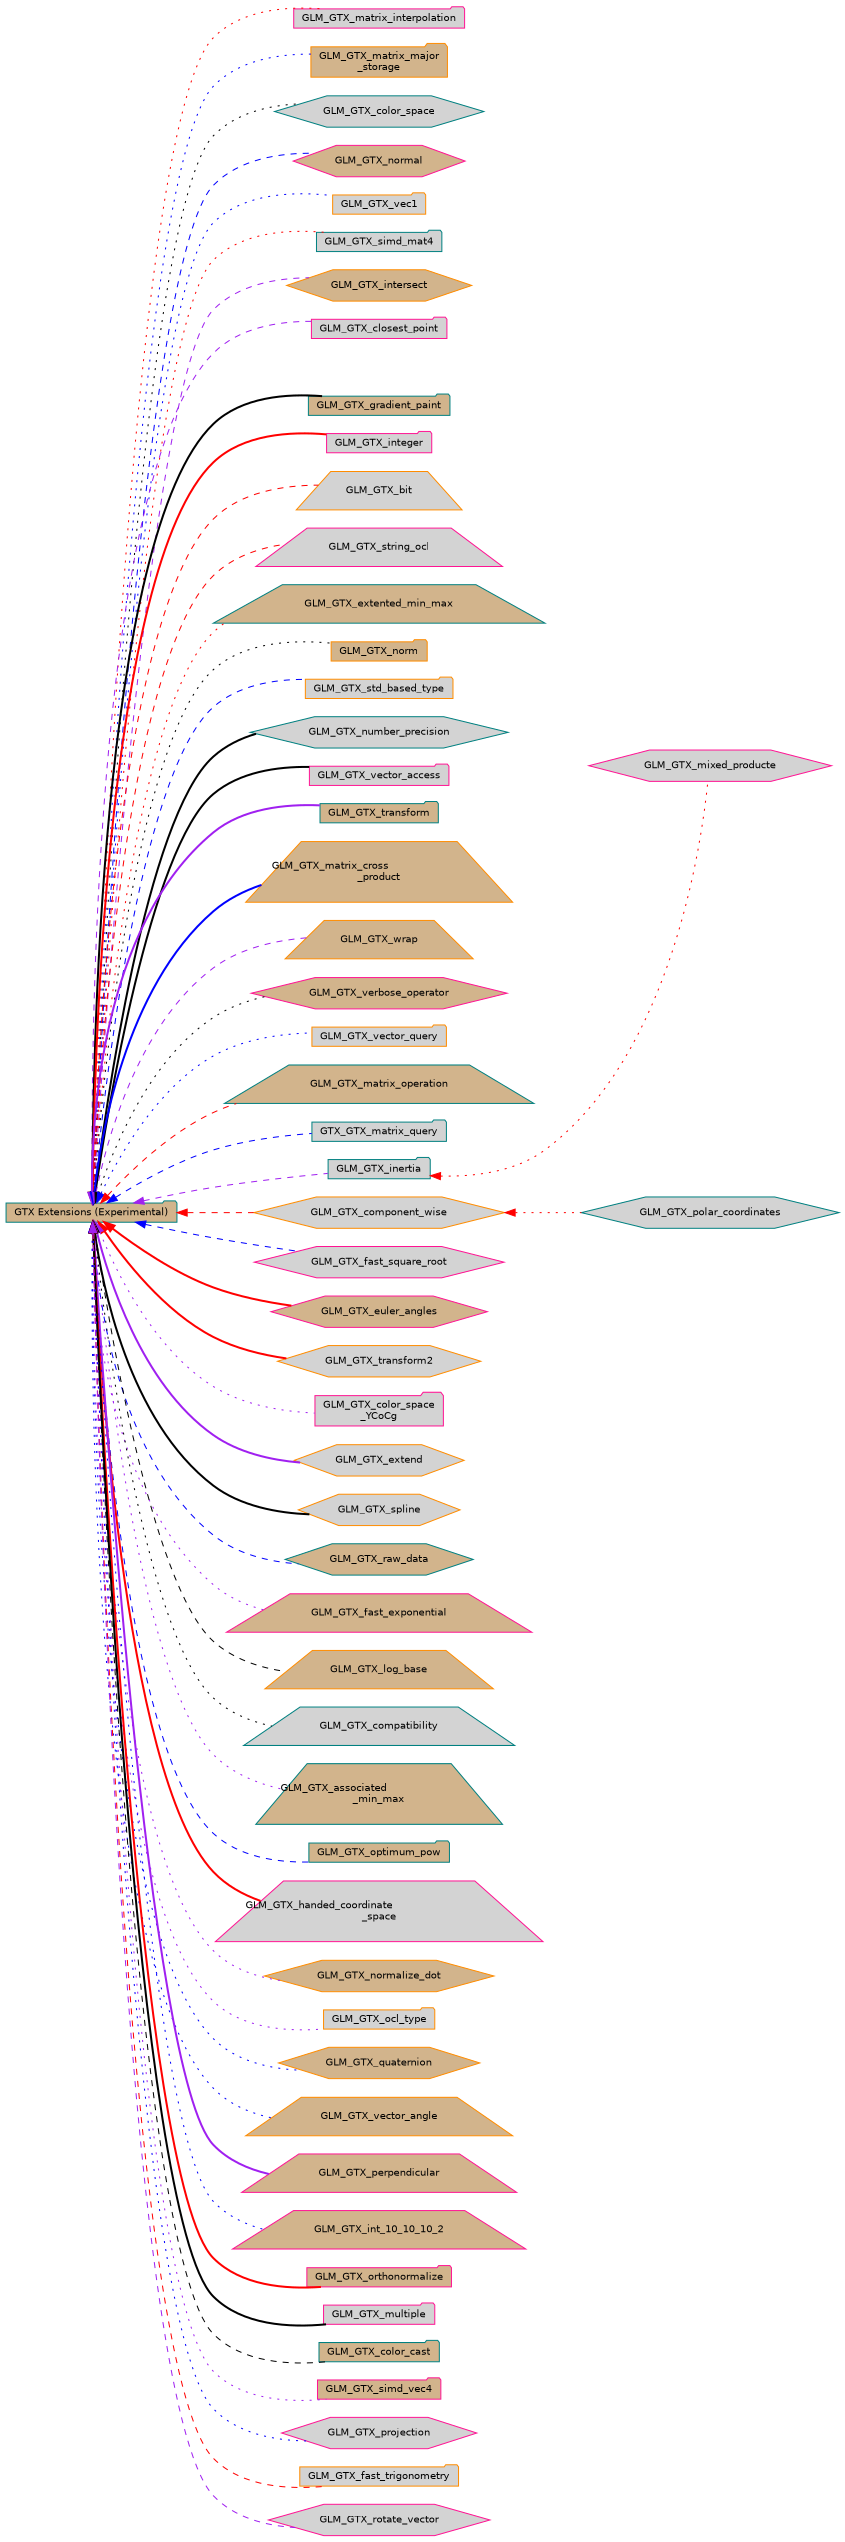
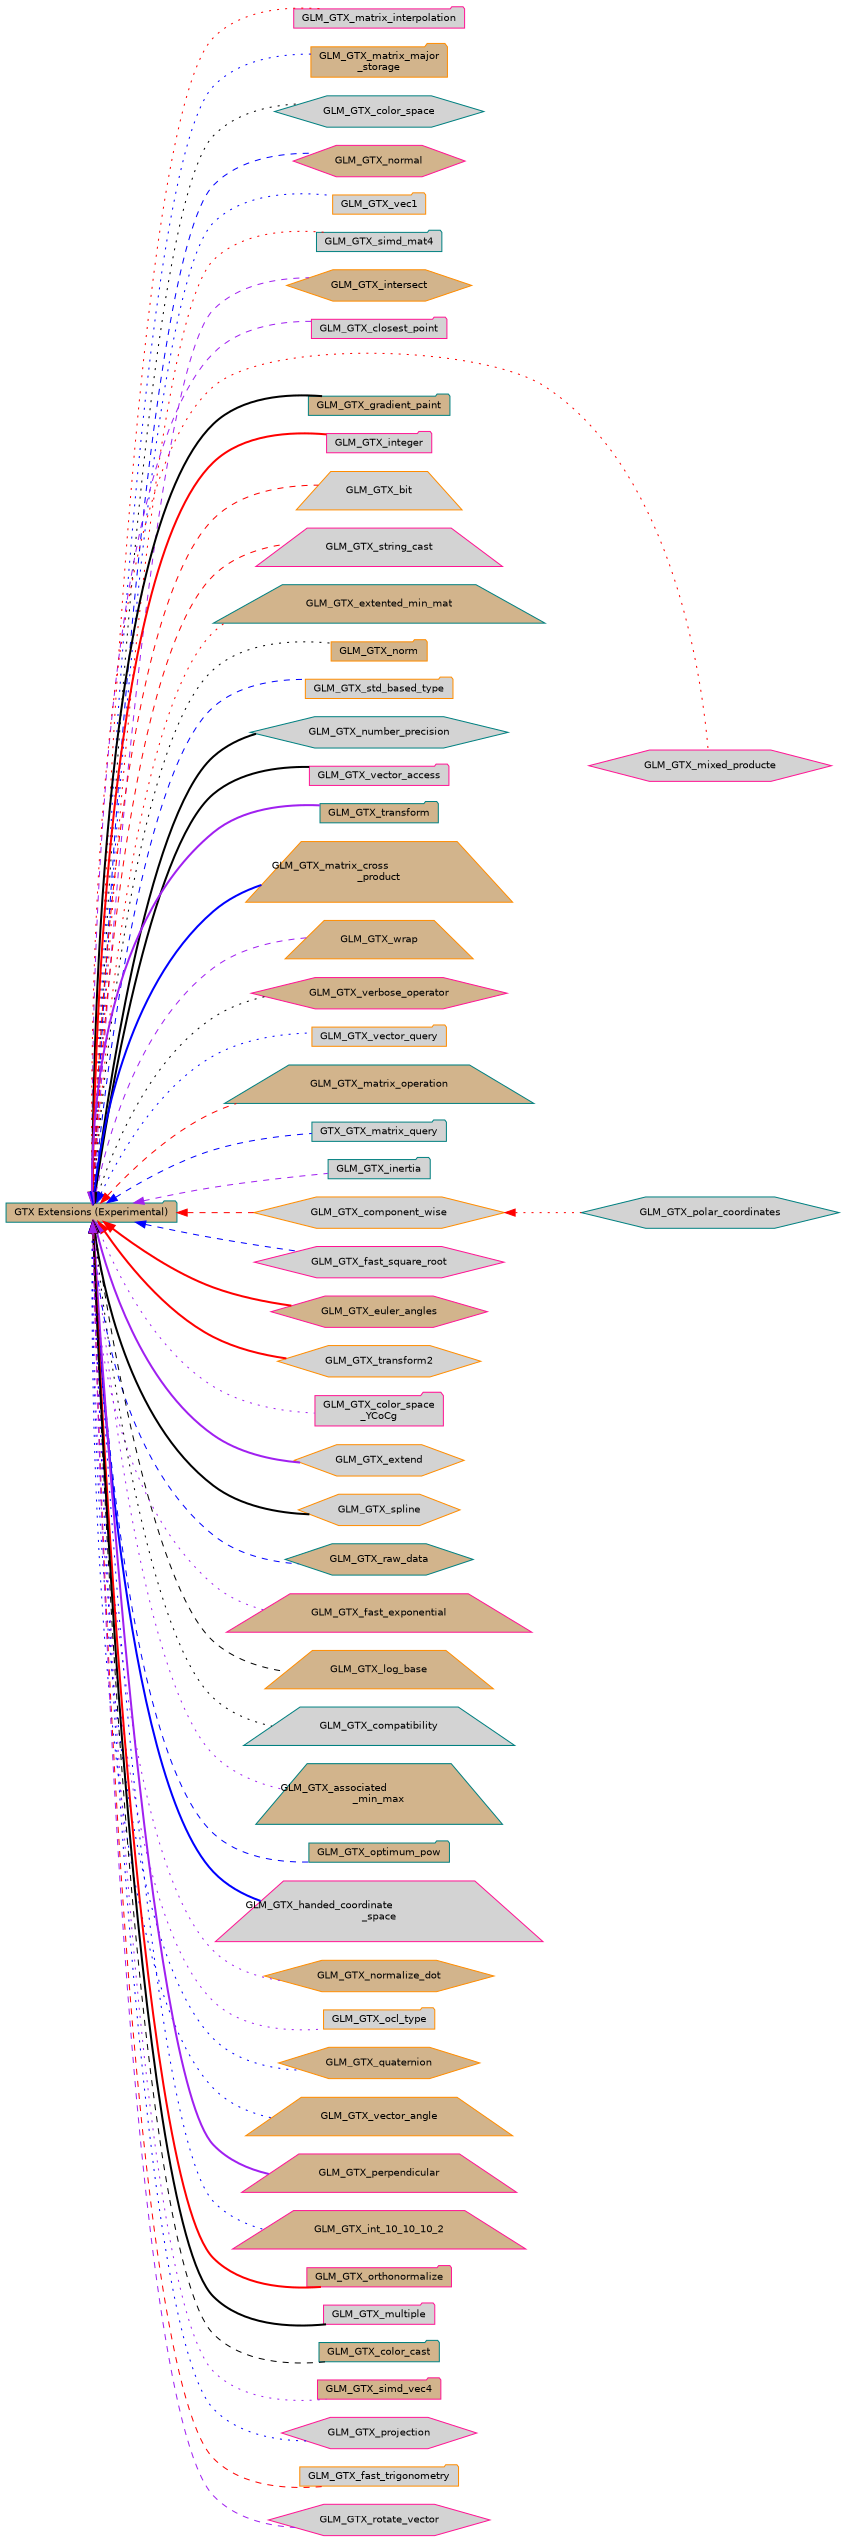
node "GLM_GTX_string_ocl": label "GLM_GTX_string_ocl" -> "GLM_GTX_string_cast"
node "GLM_GTX_extented_min_max": label "GLM_GTX_extented_min_max" -> "GLM_GTX_extented_min_mat"
edge "GLM_GTX_mixed_producte" -> "GLM_GTX_inertia": now "GLM_GTX_mixed_producte" -> "GTX Extensions (Experimental)"
edge "GLM_GTX_handed_coordinate _space" -> "GTX Extensions (Experimental)": color red -> blue
